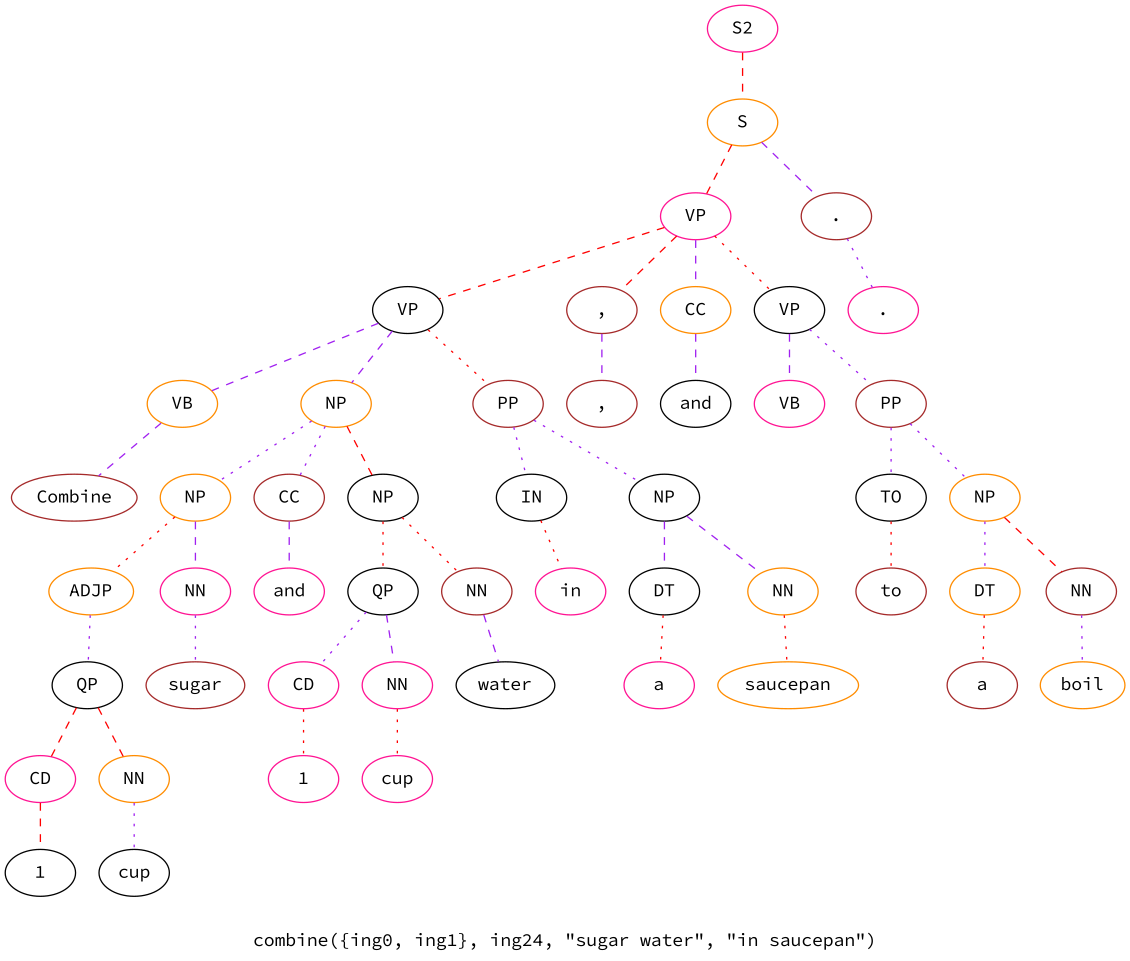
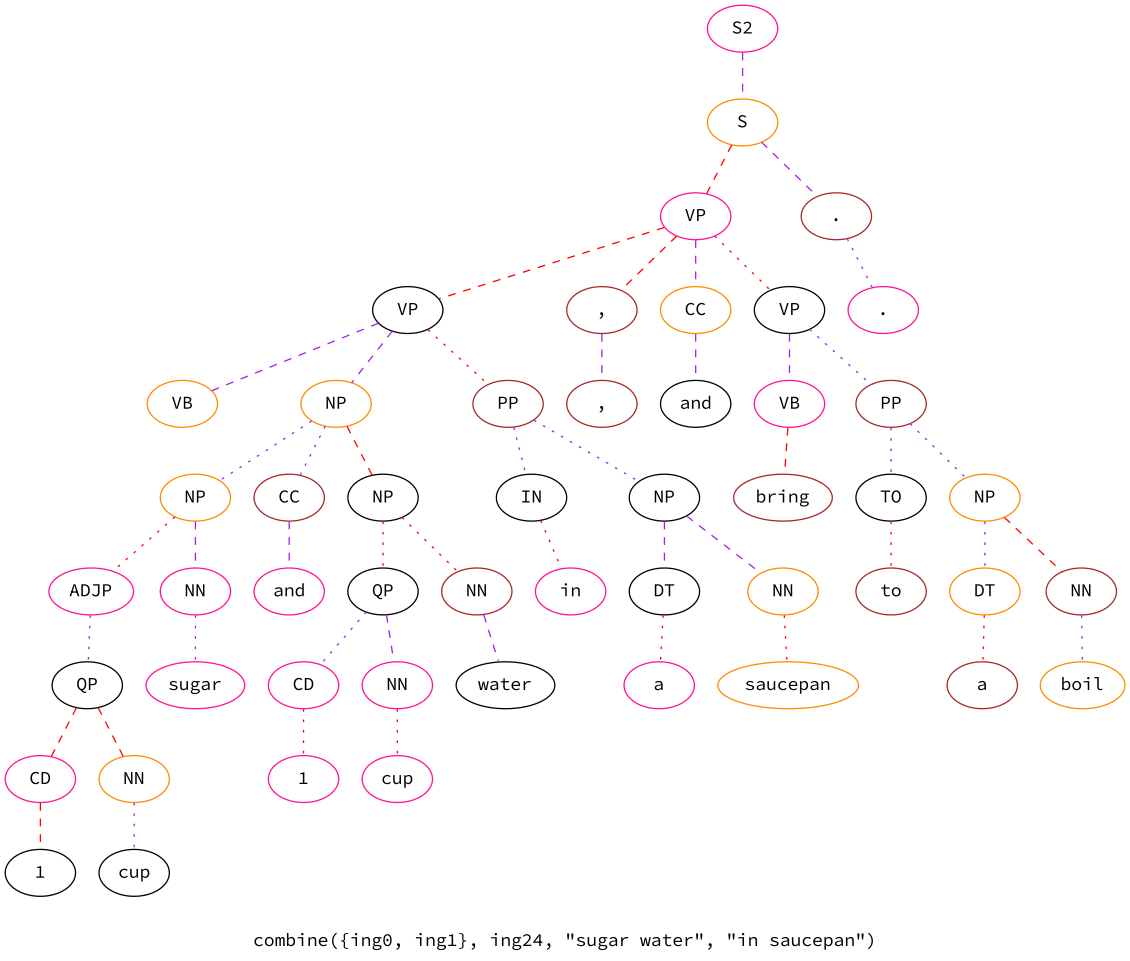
edge "S2" -- "S": color red -> purple
node "Combine": removed
node "bring": added
node "ADJP": color darkorange -> deeppink
node "sugar": color brown -> deeppink
